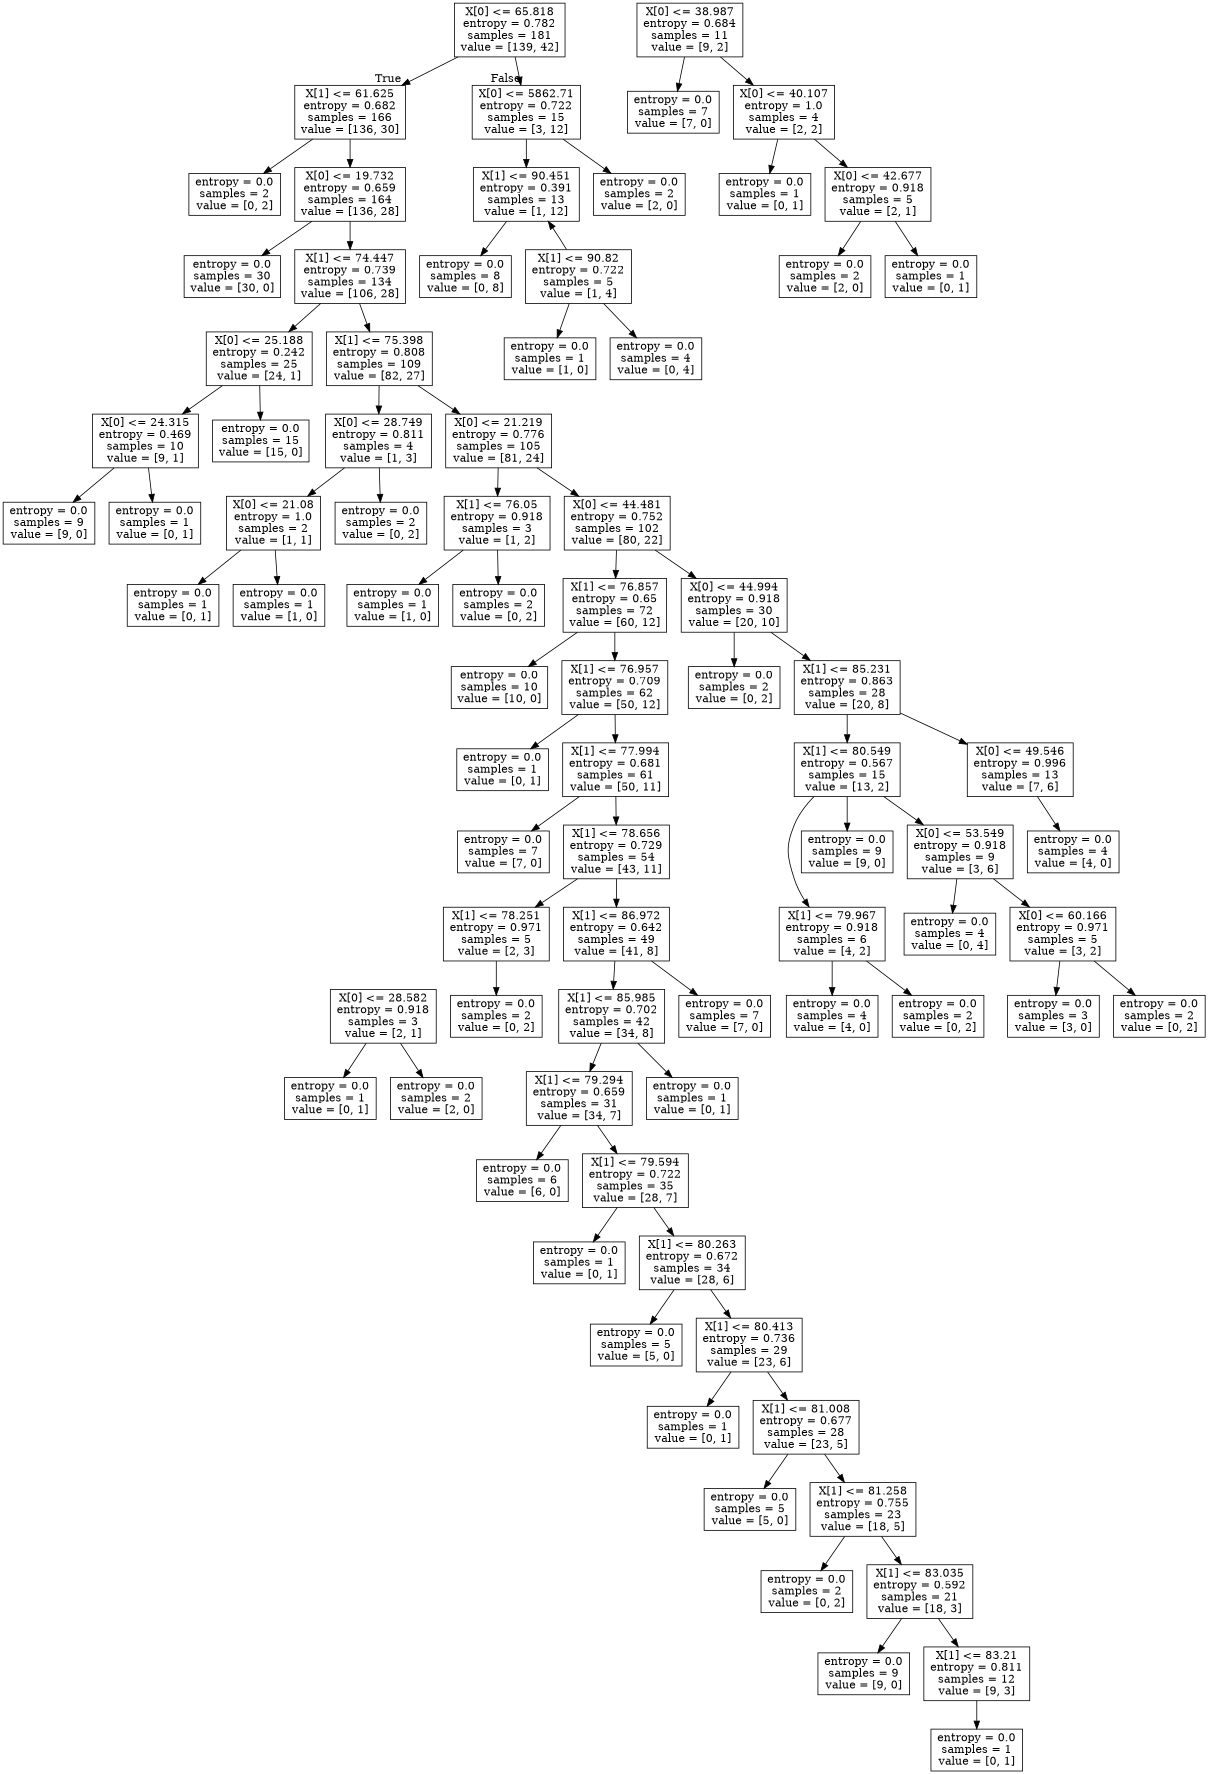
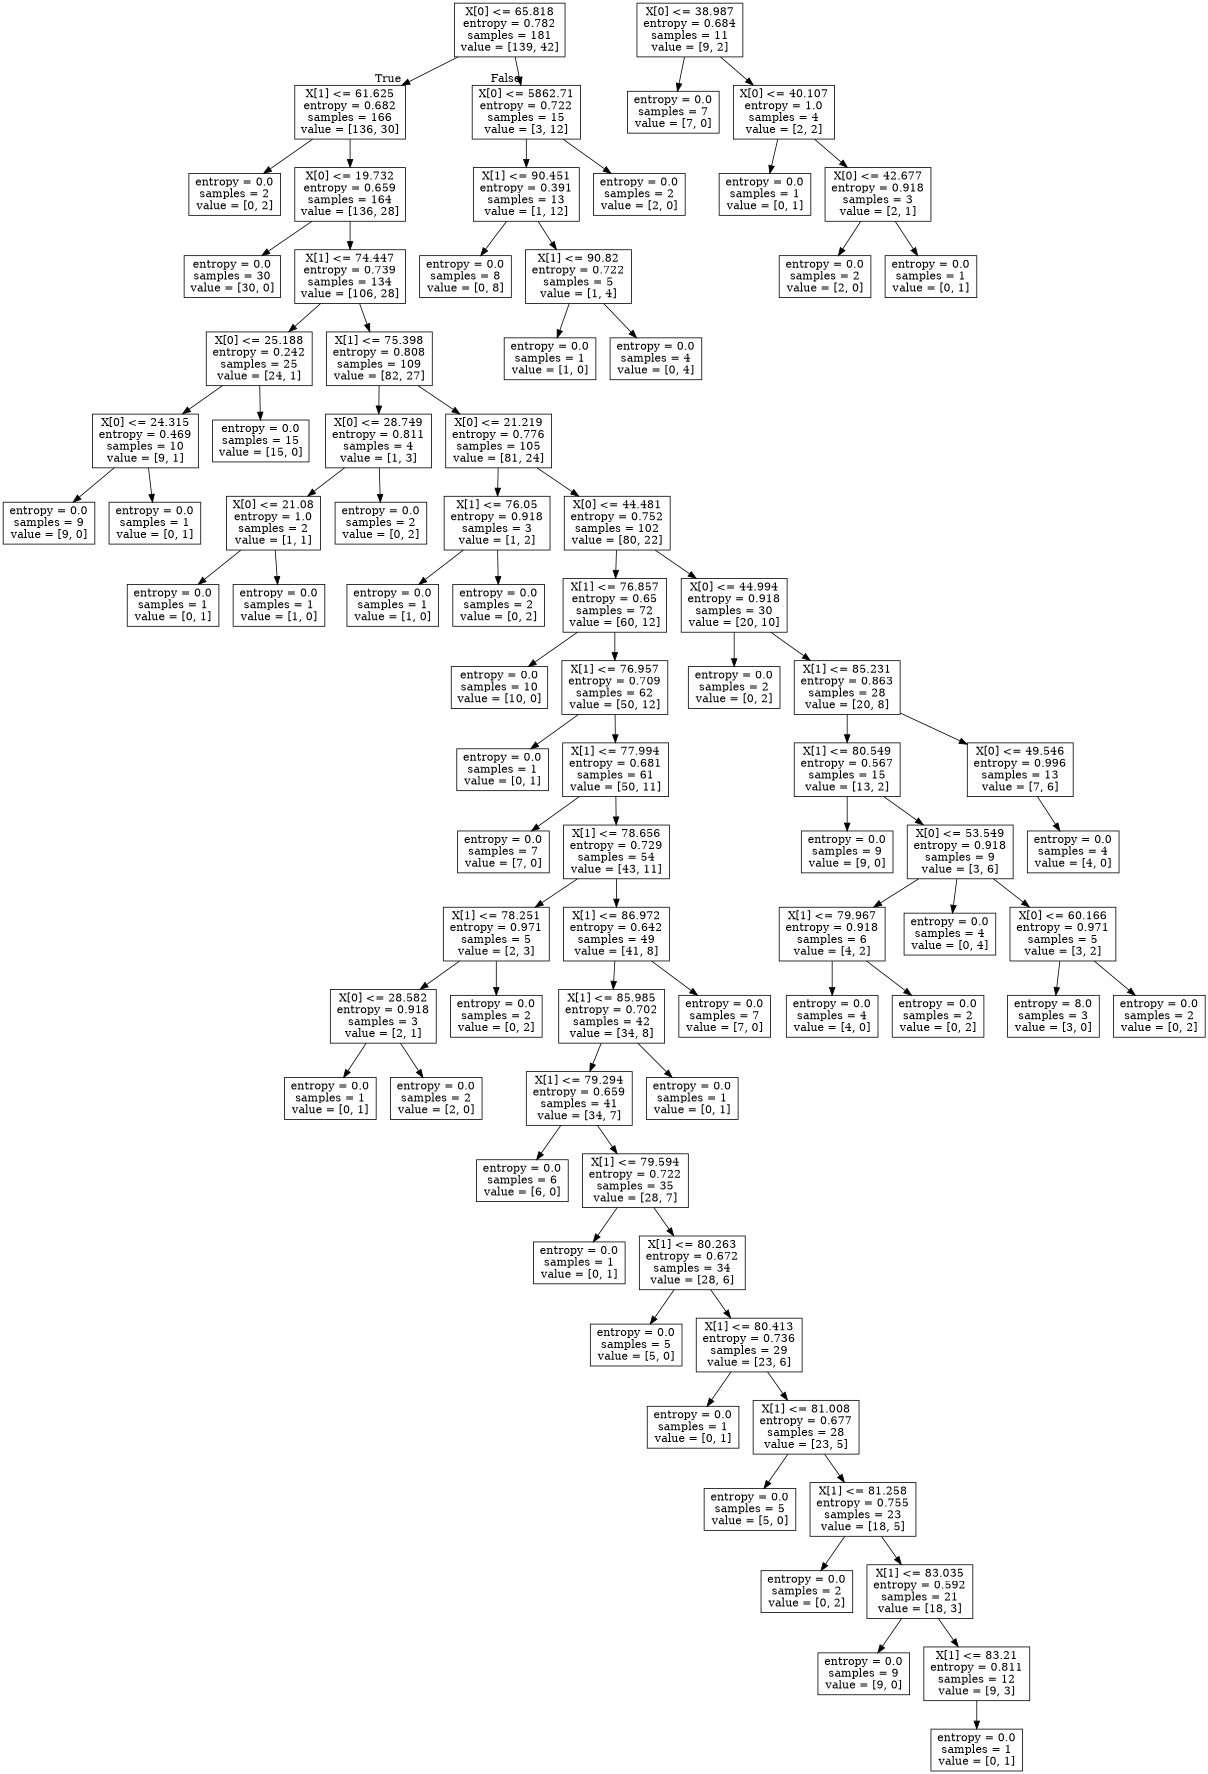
node "X[0] <= 42.677 entropy = 0.918 samples = 5 value = [2, 1]": label "X[0] <= 42.677 entropy = 0.918 samples = 5 value = [2, 1]" -> "X[0] <= 42.677 entropy = 0.918 samples = 3 value = [2, 1]"
edge "X[1] <= 90.82 entropy = 0.722 samples = 5 value = [1, 4]" -> "X[1] <= 90.451 entropy = 0.391 samples = 13 value = [1, 12]": reversed
edge "X[1] <= 80.549 entropy = 0.567 samples = 15 value = [13, 2]" -> "X[1] <= 79.967 entropy = 0.918 samples = 6 value = [4, 2]": now "X[0] <= 53.549 entropy = 0.918 samples = 9 value = [3, 6]" -> "X[1] <= 79.967 entropy = 0.918 samples = 6 value = [4, 2]"
edge "X[1] <= 78.251 entropy = 0.971 samples = 5 value = [2, 3]" -> "X[0] <= 28.582 entropy = 0.918 samples = 3 value = [2, 1]": added
node "entropy = 0.0 samples = 3 value = [3, 0]": label "entropy = 0.0 samples = 3 value = [3, 0]" -> "entropy = 8.0 samples = 3 value = [3, 0]"
node "X[1] <= 79.294 entropy = 0.659 samples = 31 value = [34, 7]": label "X[1] <= 79.294 entropy = 0.659 samples = 31 value = [34, 7]" -> "X[1] <= 79.294 entropy = 0.659 samples = 41 value = [34, 7]"
